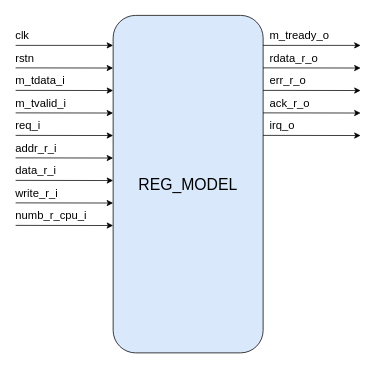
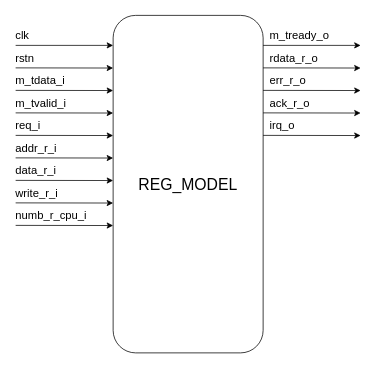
node "REG_MODEL": fillcolor #dae8fc -> #ffffff
